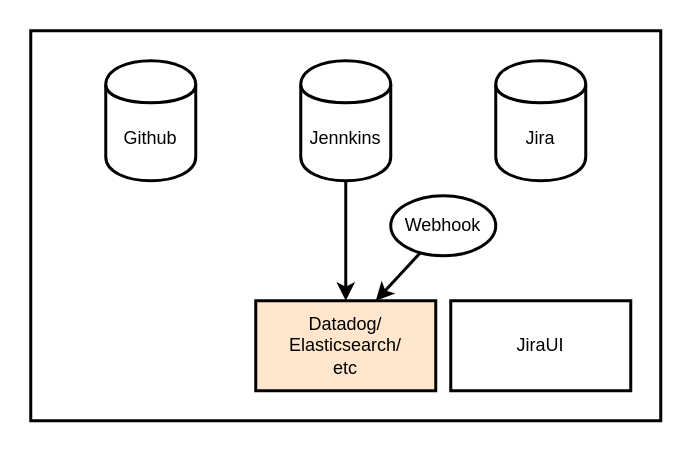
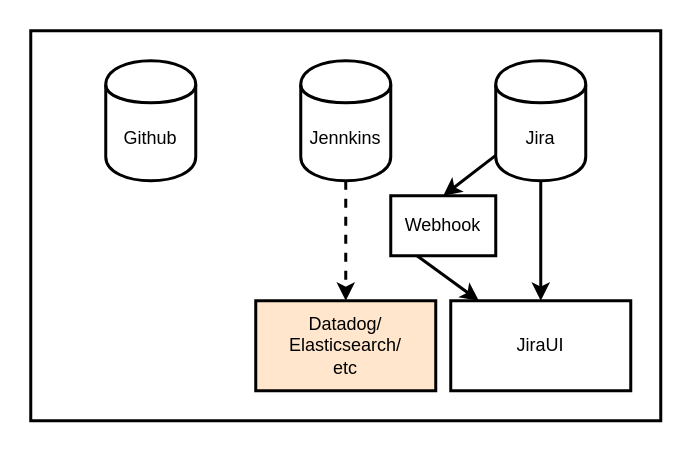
edge "Jira" -> "Webhook": added
node "Webhook": shape ellipse -> rectangle
edge "Jira" -> "JiraUI": added
edge "Jennkins" -> "Datadog/ Elasticsearch/ etc": style solid -> dashed
edge "Webhook" -> "Datadog/ Elasticsearch/ etc": now "Webhook" -> "JiraUI"
